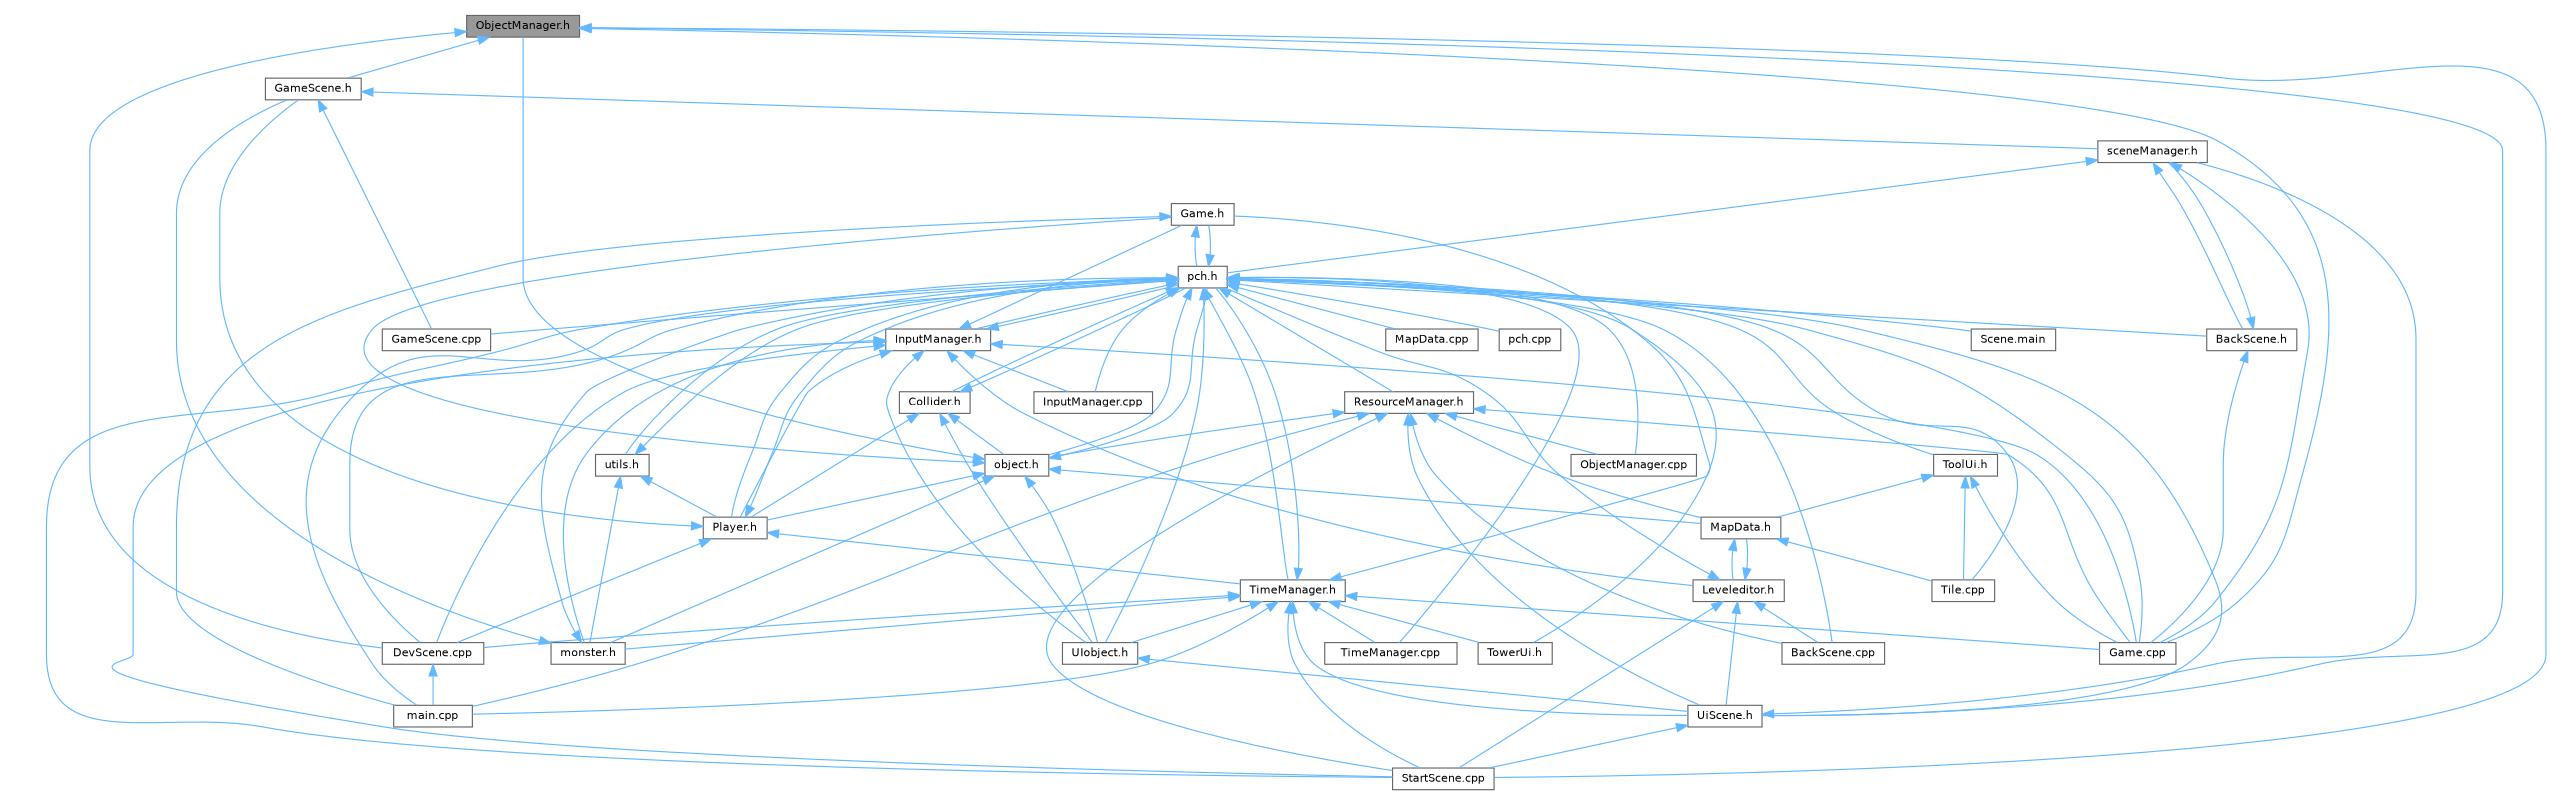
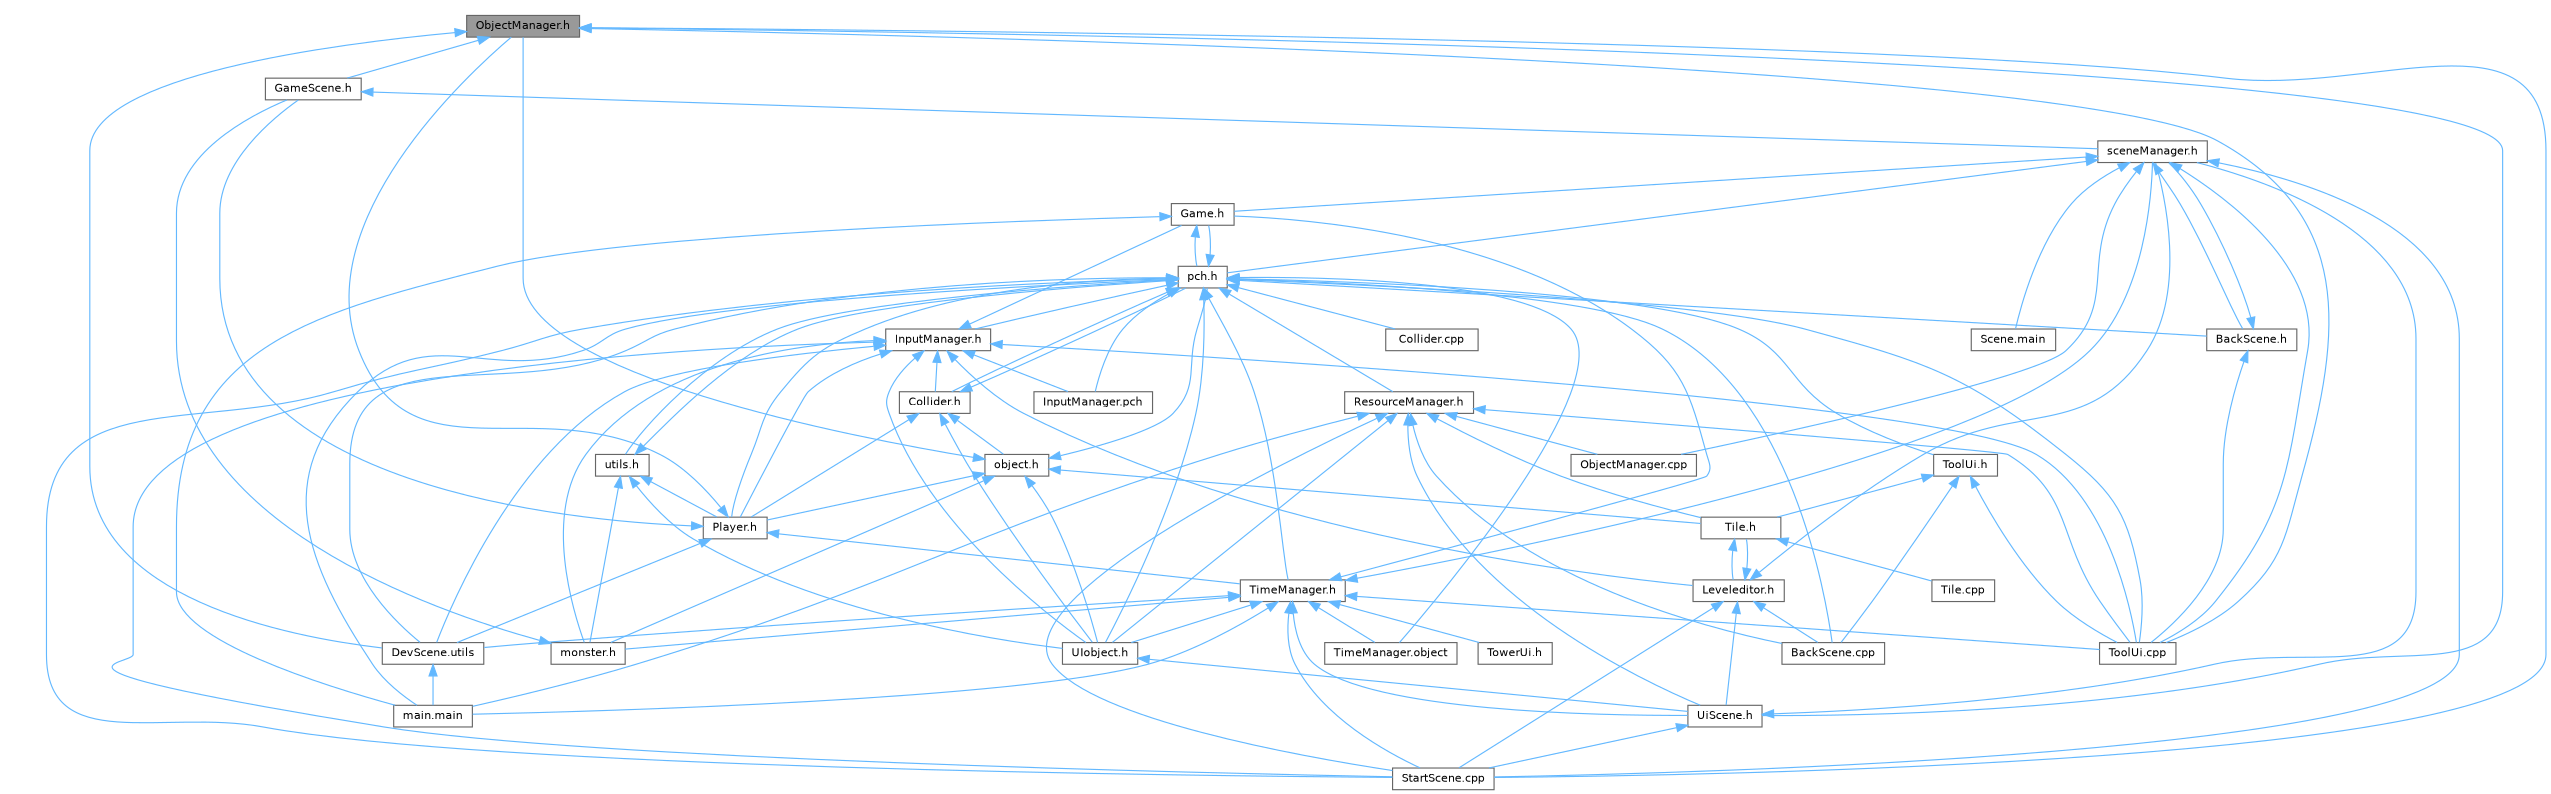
edge "Scene.main" -> "pch.h": now "Scene.main" -> "sceneManager.h"
edge "Game.h" -> "object.h": now "Game.h" -> "sceneManager.h"
edge "pch.h" -> "InputManager.h": now "Collider.h" -> "InputManager.h"
edge "pch.h" -> "Player.h": now "ObjectManager.h" -> "Player.h"
edge "ObjectManager.cpp" -> "pch.h": now "ObjectManager.cpp" -> "sceneManager.h"
edge "pch.h" -> "monster.h": removed
edge "Tile.cpp" -> "pch.h": removed
node "GameScene.cpp": removed
node "MapData.cpp": label "MapData.cpp" -> "Collider.cpp"
node "pch.cpp": removed
edge "TowerUi.h" -> "pch.h": removed
edge "UiScene.h" -> "pch.h": removed
edge "pch.h" -> "Leveleditor.h": now "sceneManager.h" -> "Leveleditor.h"
node "InputManager.cpp": label "InputManager.cpp" -> "InputManager.pch"
edge "object.h" -> "pch.h": removed
edge "pch.h" -> "TimeManager.h": now "sceneManager.h" -> "TimeManager.h"
edge "object.h" -> "ResourceManager.h": now "UIobject.h" -> "ResourceManager.h"
node "MapData.h": label "MapData.h" -> "Tile.h"
edge "Tile.cpp" -> "ToolUi.h": now "BackScene.cpp" -> "ToolUi.h"
edge "UIobject.h" -> "utils.h": added
node "DevScene.cpp": label "DevScene.cpp" -> "DevScene.utils"
node "TimeManager.cpp": label "TimeManager.cpp" -> "TimeManager.object"
node "Game.cpp": label "Game.cpp" -> "ToolUi.cpp"
node "main.cpp": label "main.cpp" -> "main.main"
edge "StartScene.cpp" -> "sceneManager.h": added
